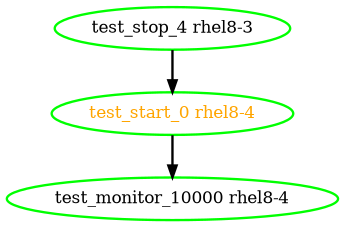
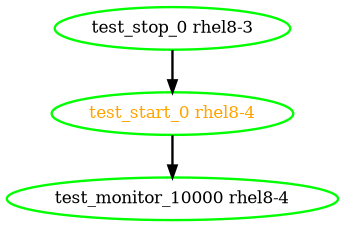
node "test_stop_4 rhel8-3": label "test_stop_4 rhel8-3" -> "test_stop_0 rhel8-3"
